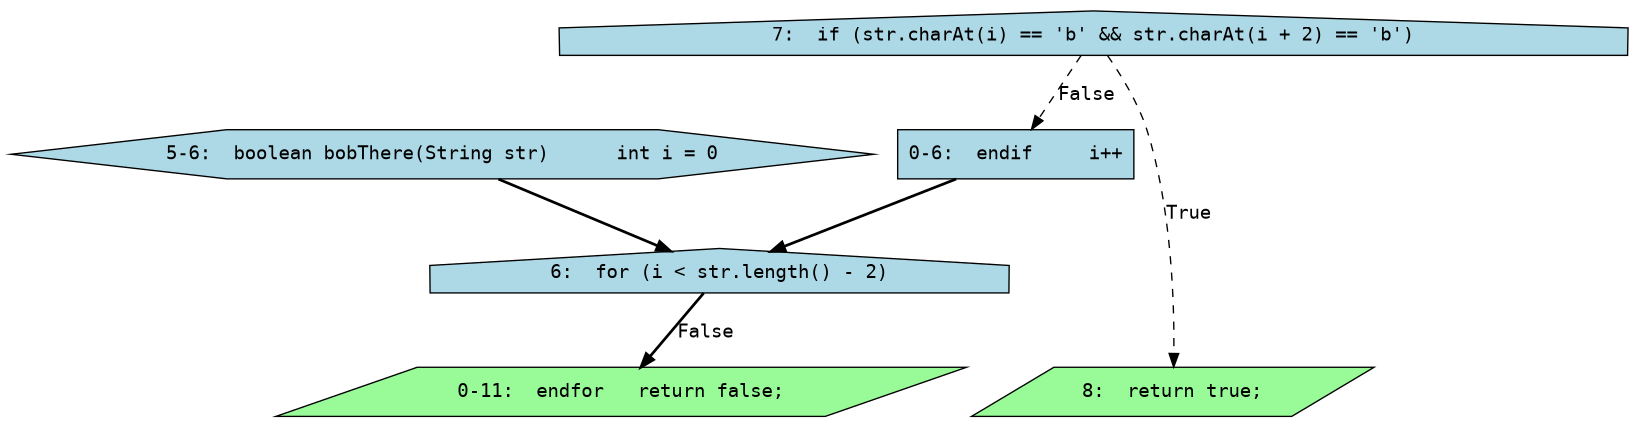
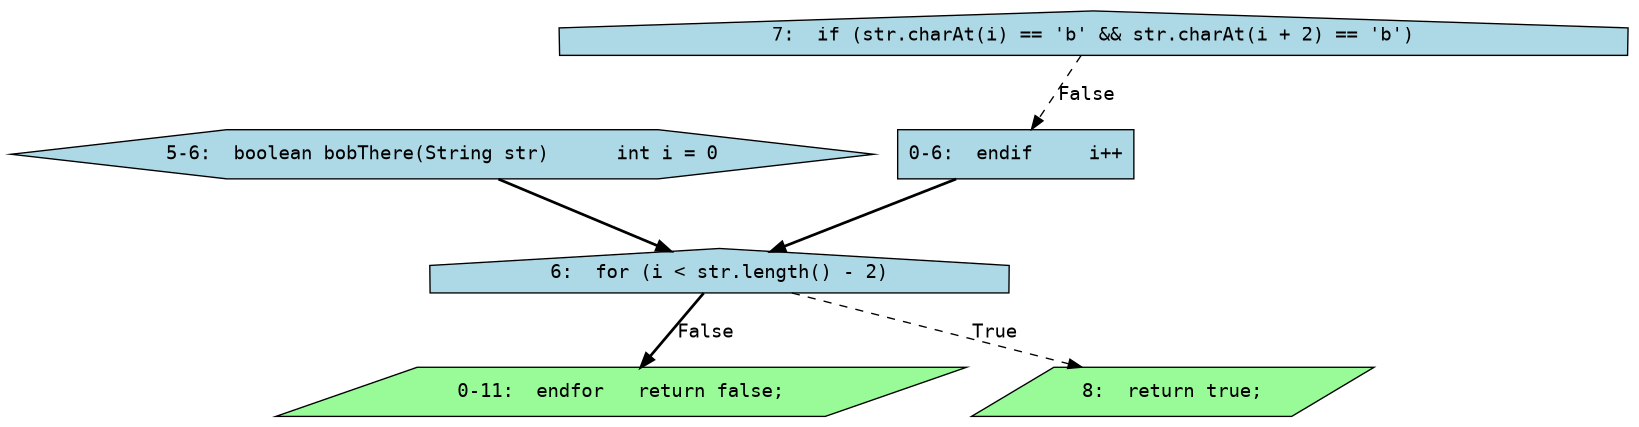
edge "7:  if (str.charAt(i) == 'b' && str.charAt(i + 2) == 'b')" -> "8:  return true;": now "6:  for (i < str.length() - 2)" -> "8:  return true;"
